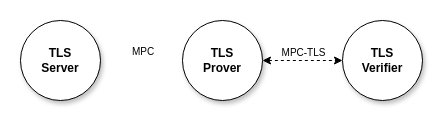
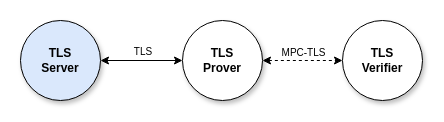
node "MPC": label "MPC" -> "TLS"
node "TLS Server": fillcolor #ffffff -> #dae8fc
edge "TLS Server" -- "TLS Prover": added
